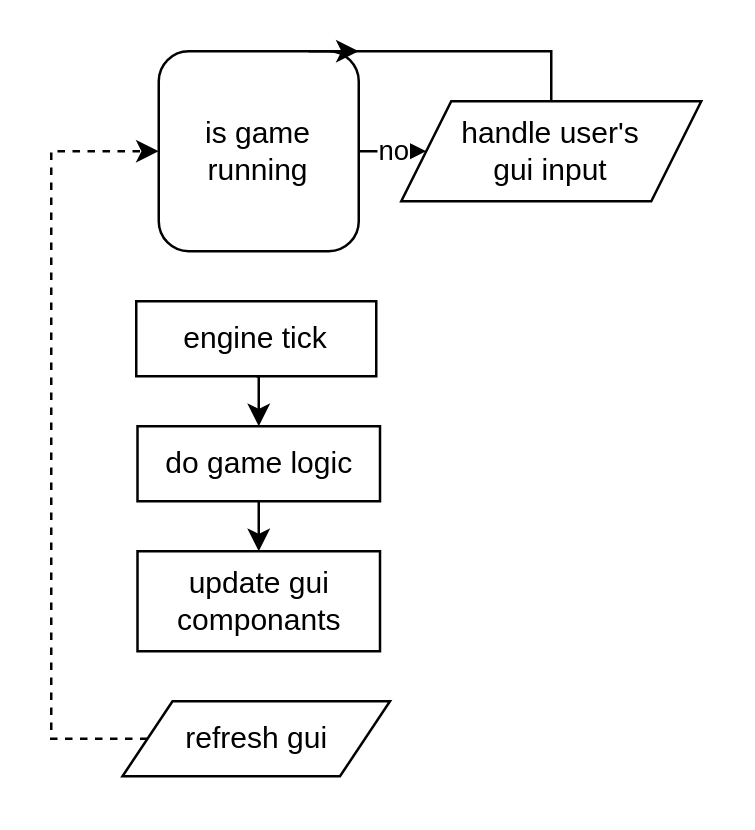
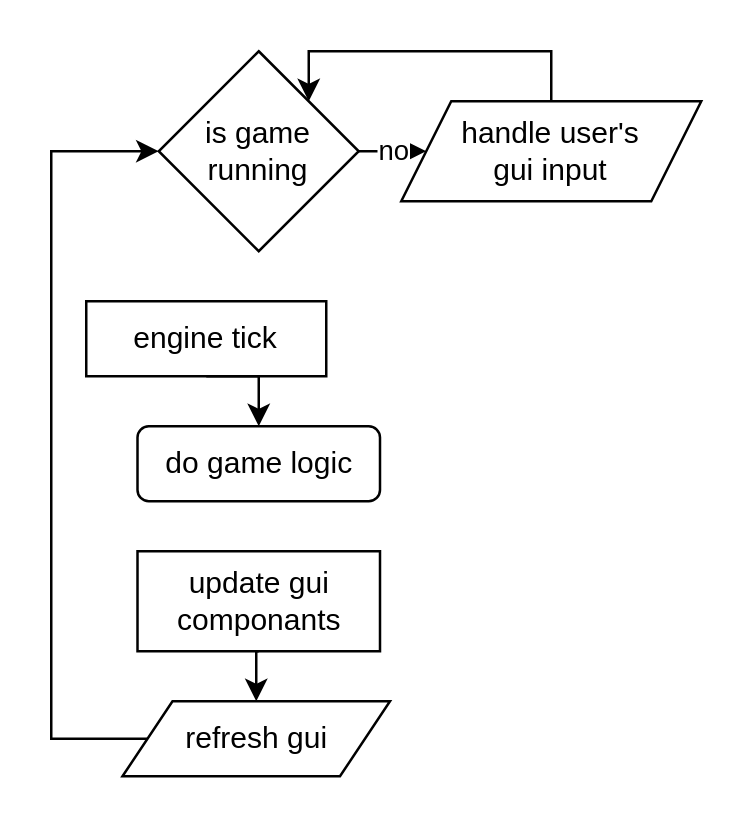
node "is game running": shape rounded rectangle -> diamond
node "engine tick": moved (256, 339) -> (206, 339)
edge "refresh gui" -> "is game running": style dashed -> solid
node "do game logic": shape rectangle -> rounded rectangle
edge "do game logic" -> "update gui componants": removed
edge "update gui componants" -> "refresh gui": added
